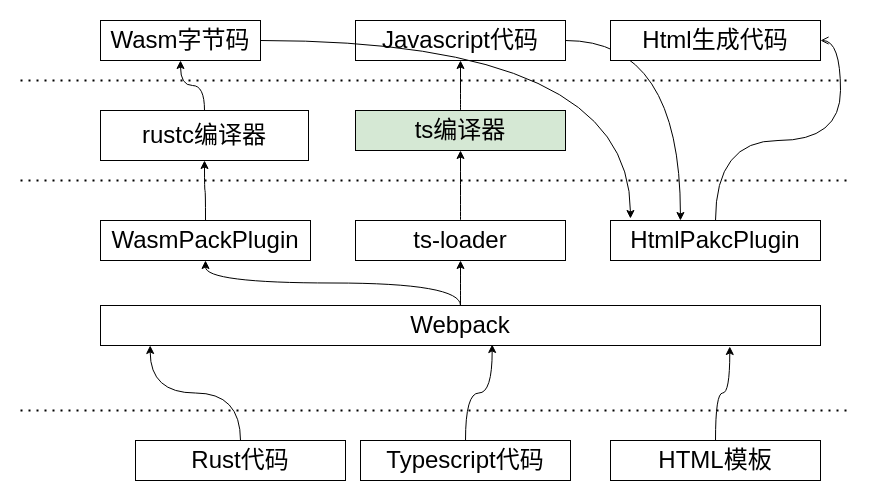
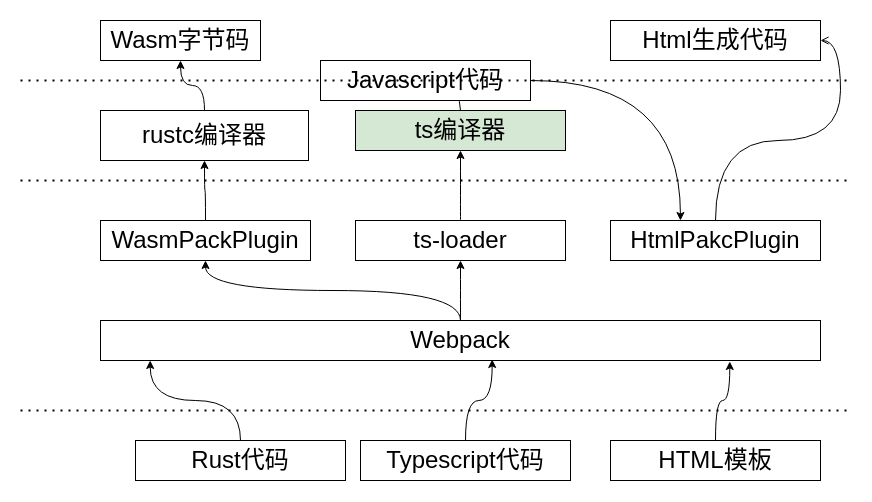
node "Javascript代码": moved (461, 41) -> (426, 81)
edge "Wasm字节码" -> "HtmlPakcPlugin": removed
node "Webpack": moved (461, 326) -> (461, 341)
